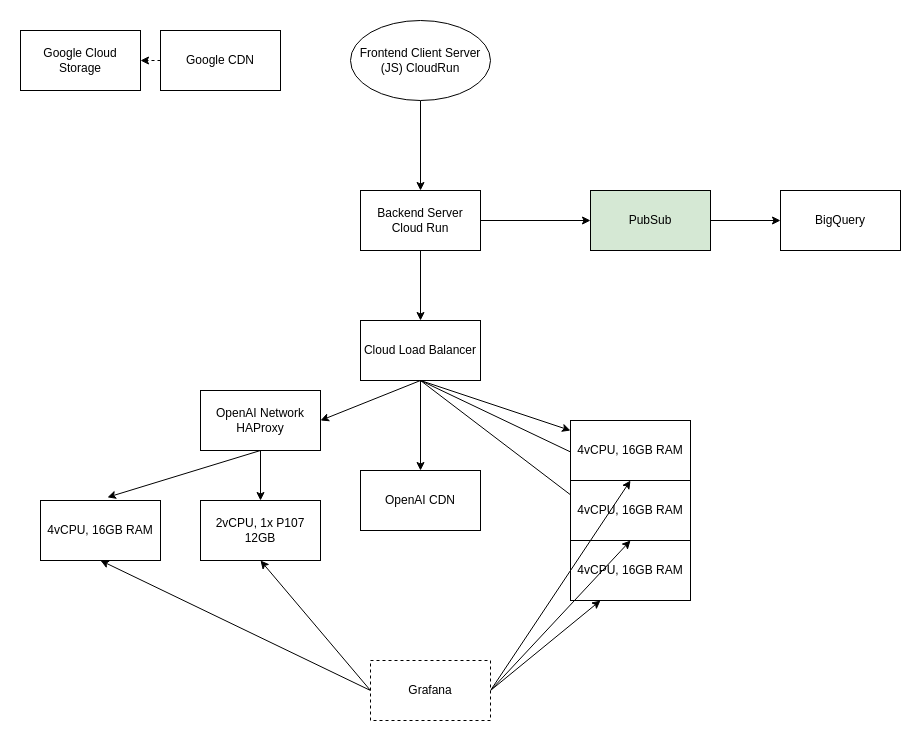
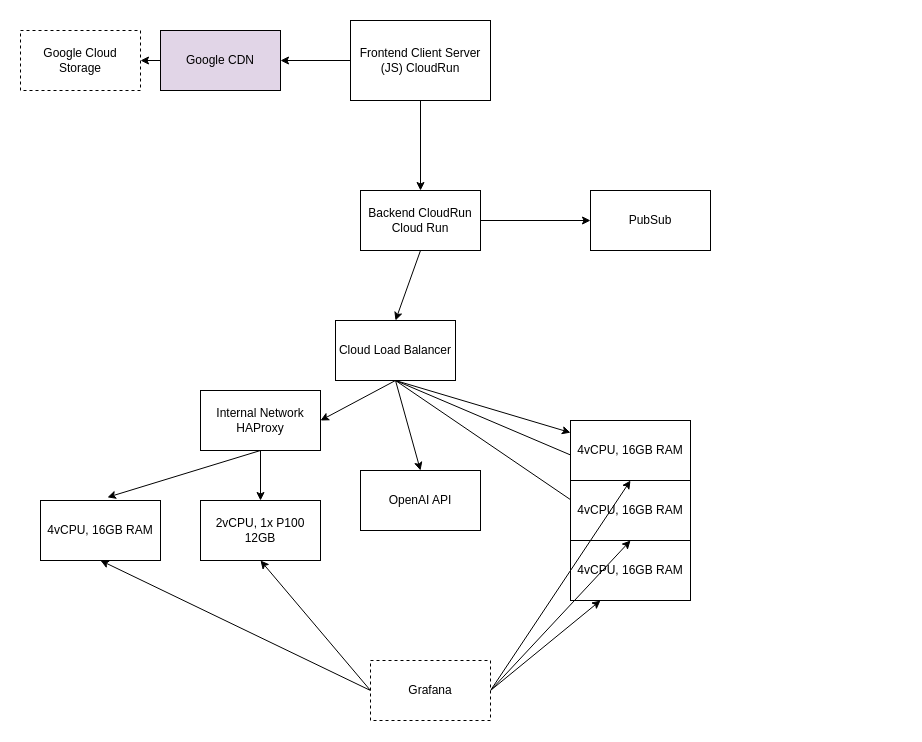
node "Google Cloud Storage": style solid -> dashed
edge "Google CDN" -> "Google Cloud Storage": style dashed -> solid
node "Google CDN": fillcolor #ffffff -> #e1d5e7
edge "Frontend Client Server (JS) CloudRun" -> "Google CDN": added
node "Frontend Client Server (JS) CloudRun": shape ellipse -> rectangle
node "Backend Server Cloud Run": label "Backend Server Cloud Run" -> "Backend CloudRun Cloud Run"
node "PubSub": fillcolor #d5e8d4 -> #ffffff
edge "PubSub" -> "BigQuery": removed
node "BigQuery": removed
node "Cloud Load Balancer": moved (421, 351) -> (396, 351)
node "OpenAI Network HAProxy": label "OpenAI Network HAProxy" -> "Internal Network HAProxy"
node "OpenAI CDN": label "OpenAI CDN" -> "OpenAI API"
node "2vCPU, 1x P107 12GB": label "2vCPU, 1x P107 12GB" -> "2vCPU, 1x P100 12GB"
